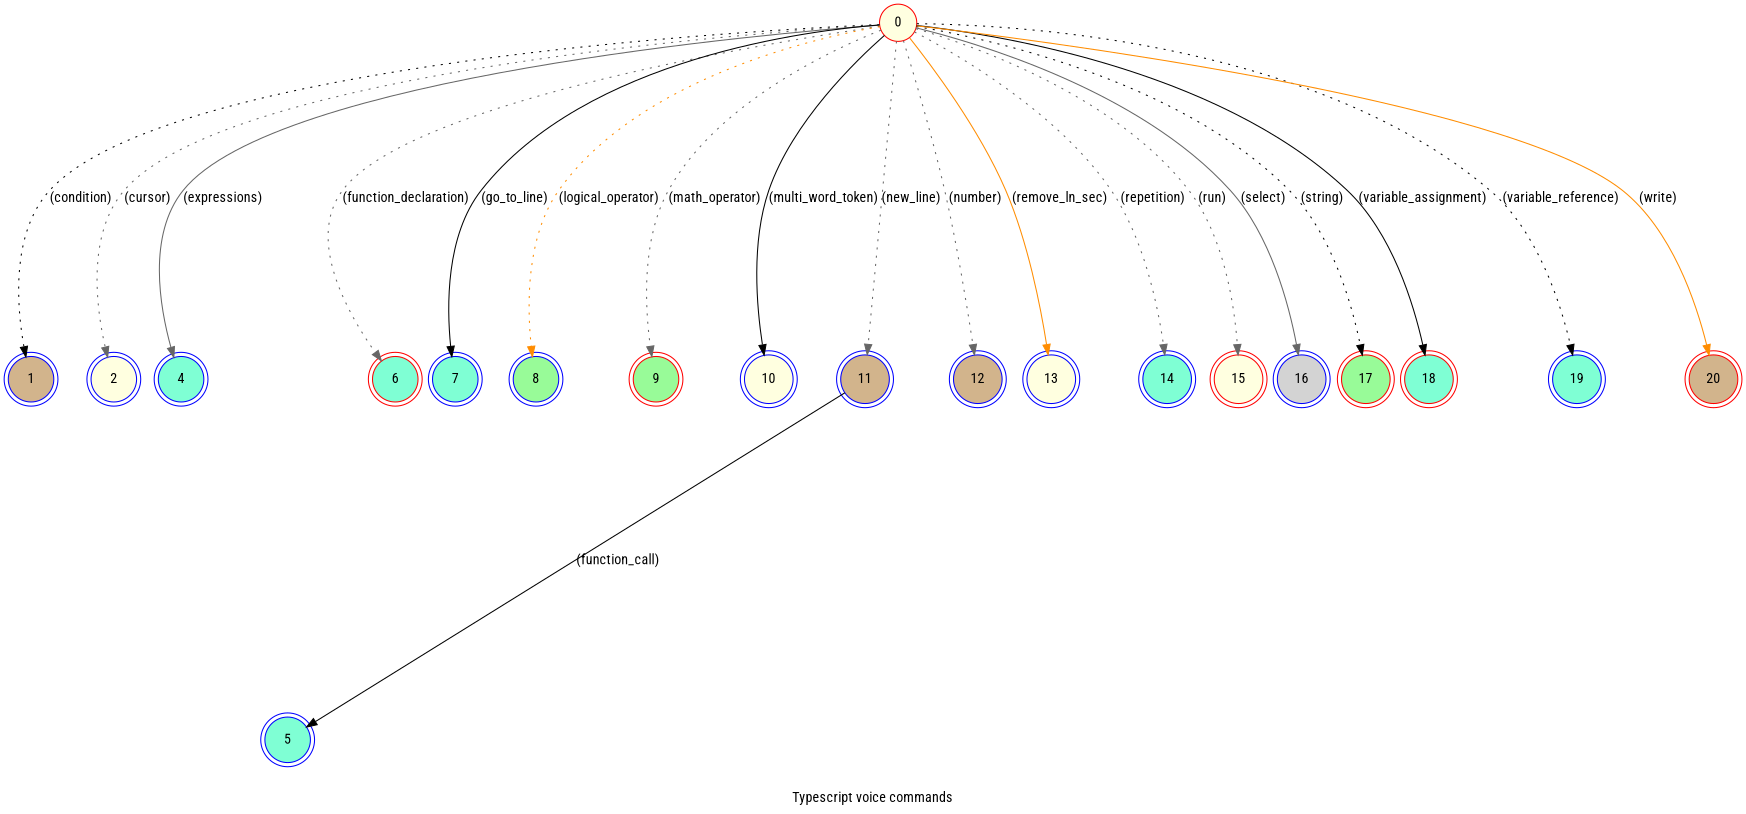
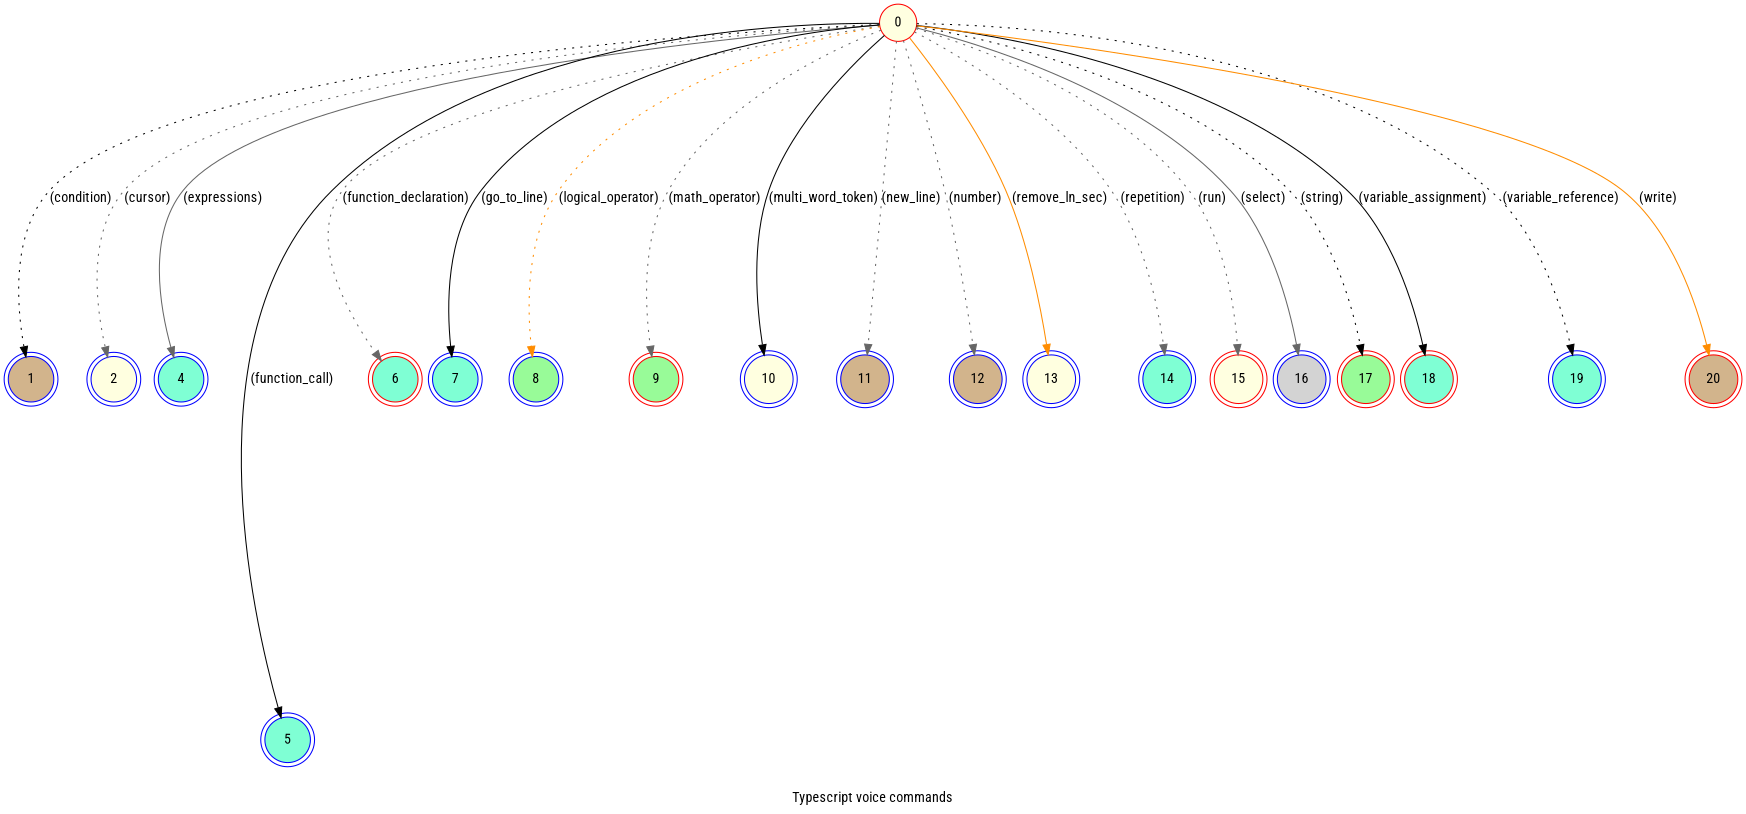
edge "11" -> "5": now "0" -> "5"
